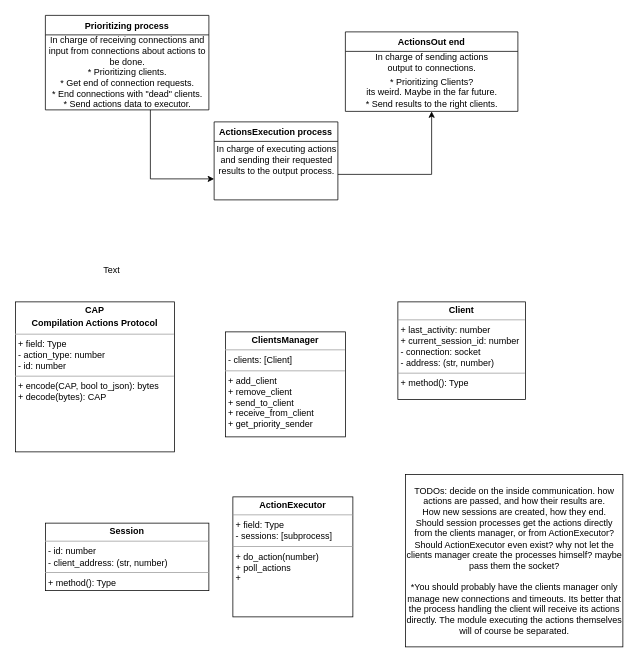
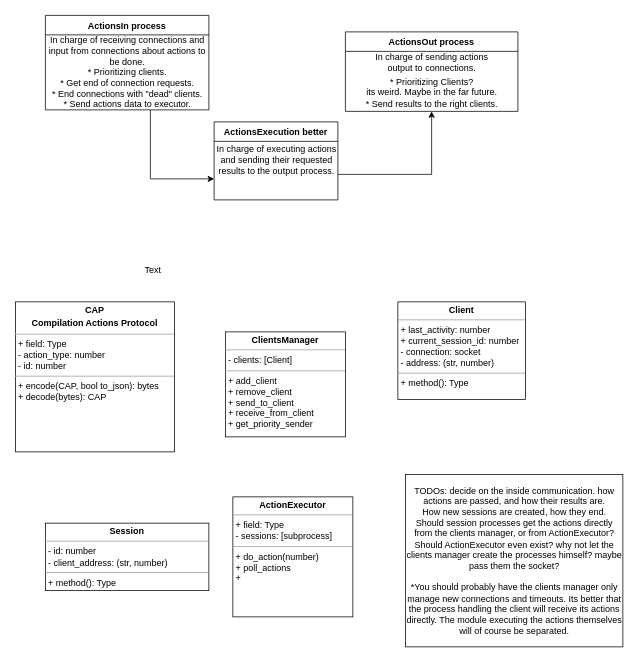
node "Prioritizing process": label "Prioritizing process" -> "ActionsIn process"
node "ActionsOut end": label "ActionsOut end" -> "ActionsOut process"
node "ActionsExecution process": label "ActionsExecution process" -> "ActionsExecution better"
node "Text": moved (111, 270) -> (153, 270)
